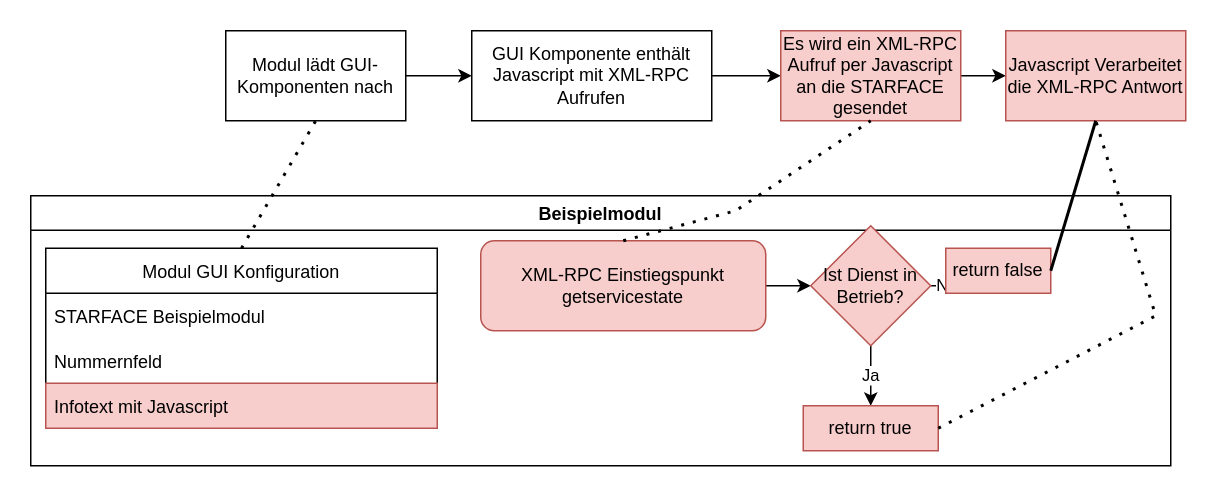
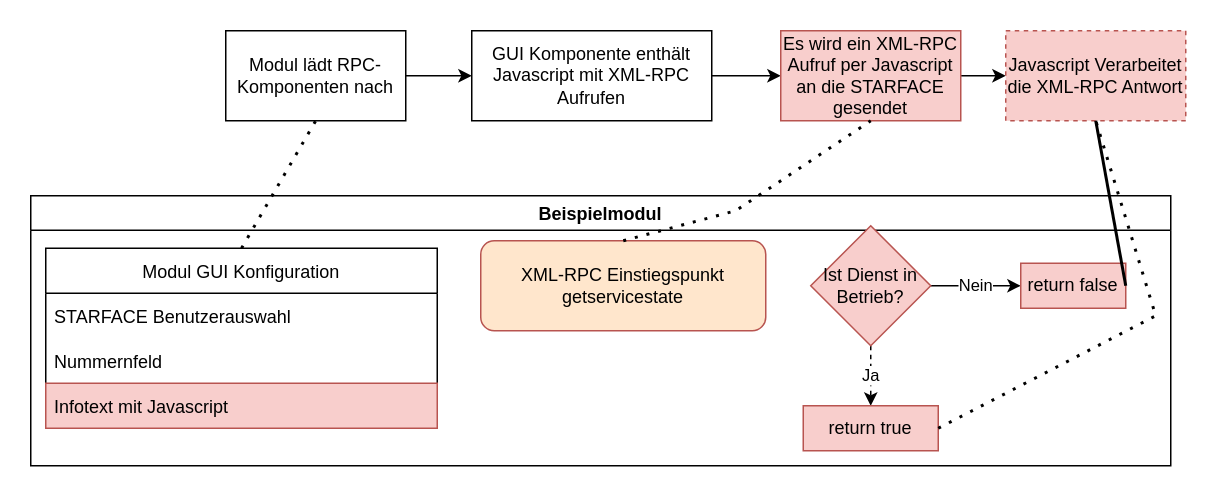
node "Modul lädt GUI-Komponenten nach": label "Modul lädt GUI-Komponenten nach" -> "Modul lädt RPC-Komponenten nach"
node "Javascript Verarbeitet die XML-RPC Antwort": style solid -> dashed
node "return false": moved (998, 271) -> (1073, 286)
node "XML-RPC Einstiegspunkt getservicestate": fillcolor #f8cecc -> #ffe6cc
edge "XML-RPC Einstiegspunkt getservicestate" -> "Ist Dienst in Betrieb?": removed
node "STARFACE Beispielmodul": label "STARFACE Beispielmodul" -> "STARFACE Benutzerauswahl"
edge "Ist Dienst in Betrieb?" -> "return true": style solid -> dashed
